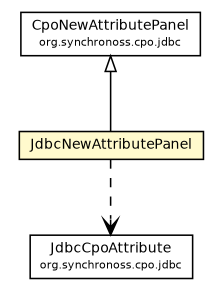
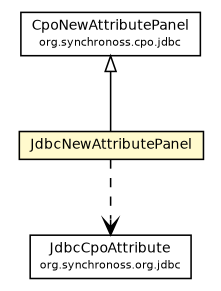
node "JdbcCpoAttribute": text "org.synchronoss.cpo.jdbc" -> "org.synchronoss.org.jdbc"
